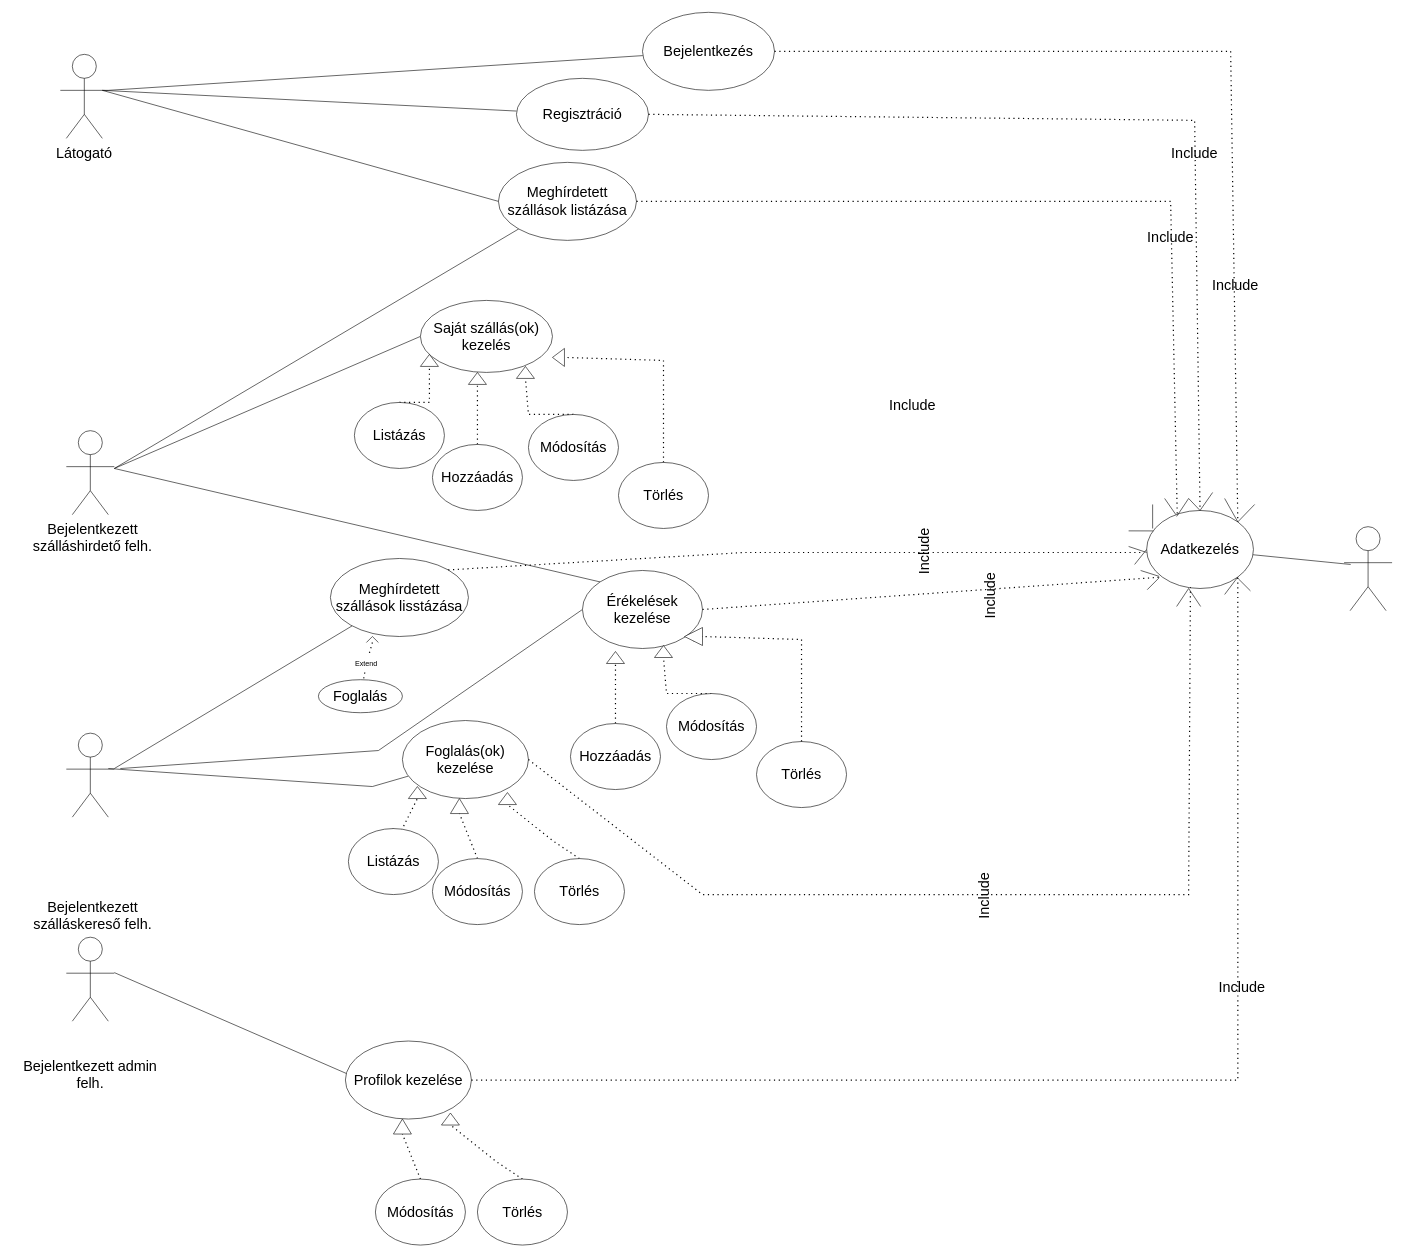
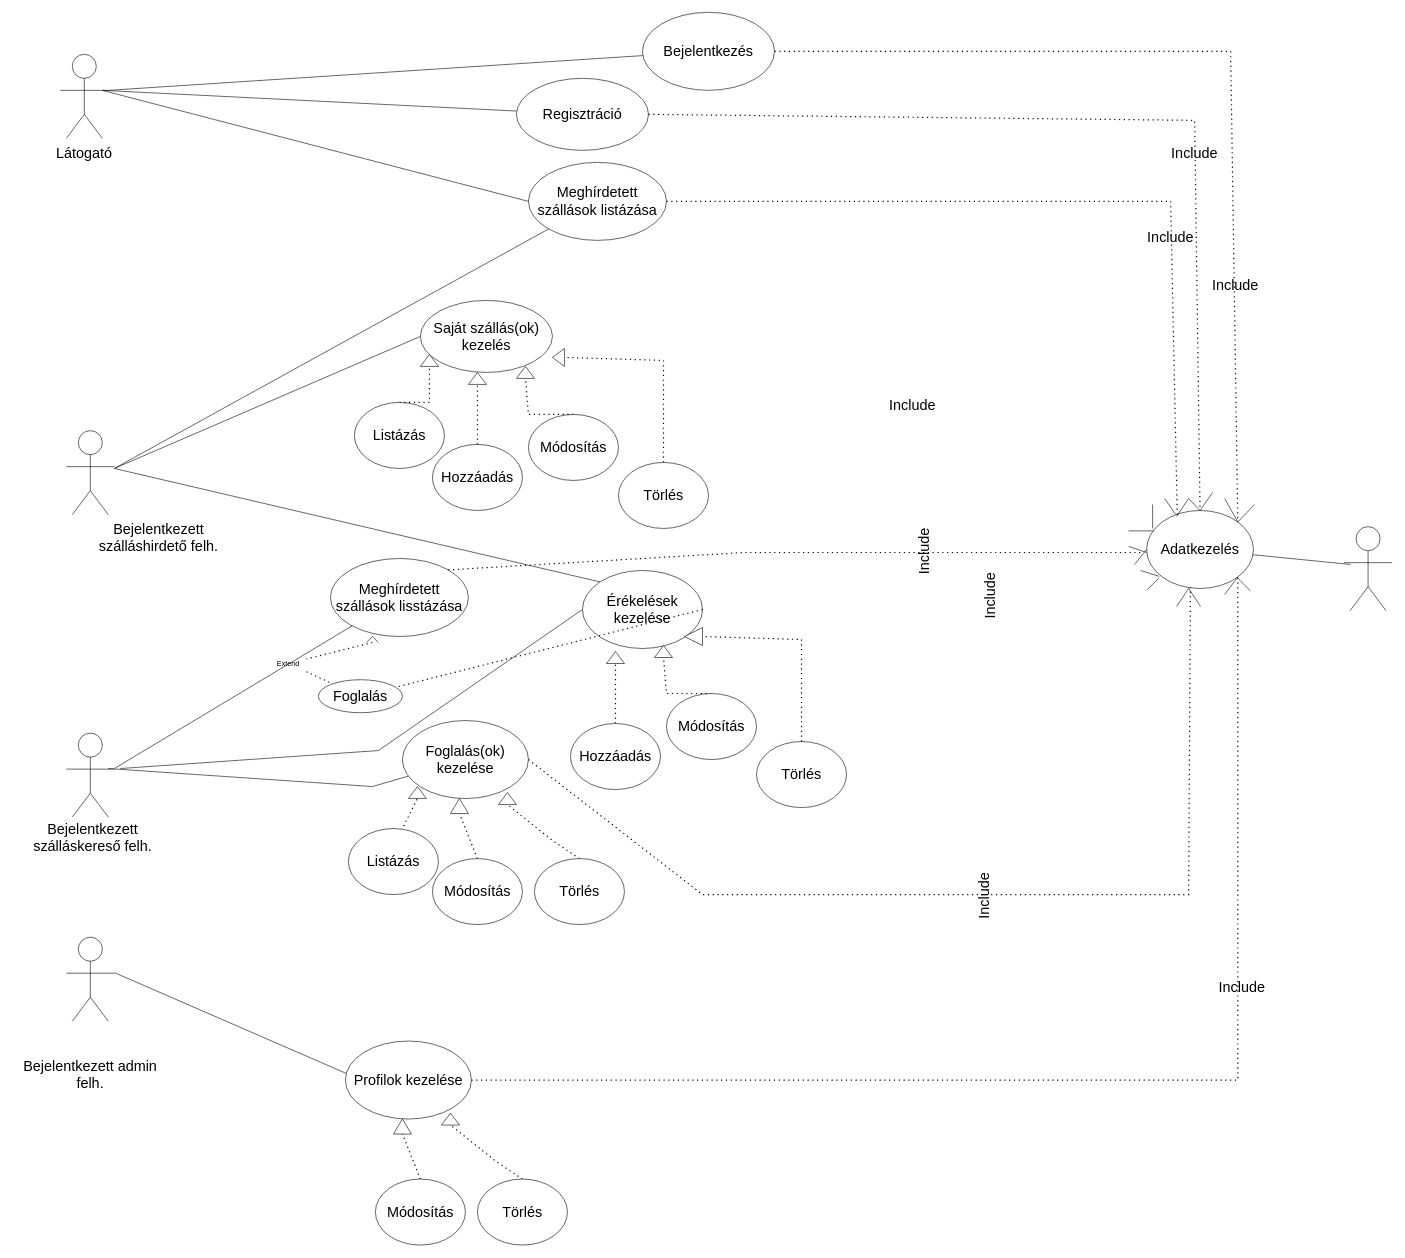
node "Meghírdetett szállások listázása": moved (567, 201) -> (597, 201)
node "Bejelentkezett szálláshirdető felh.": moved (93, 537) -> (159, 537)
edge "Adatkezelés" -- "Érékelések kezelése": now "Foglalás" -- "Érékelések kezelése"
node "Extend": moved (366, 663) -> (288, 663)
node "Bejelentkezett szálláskereső felh.": moved (93, 915) -> (93, 837)
